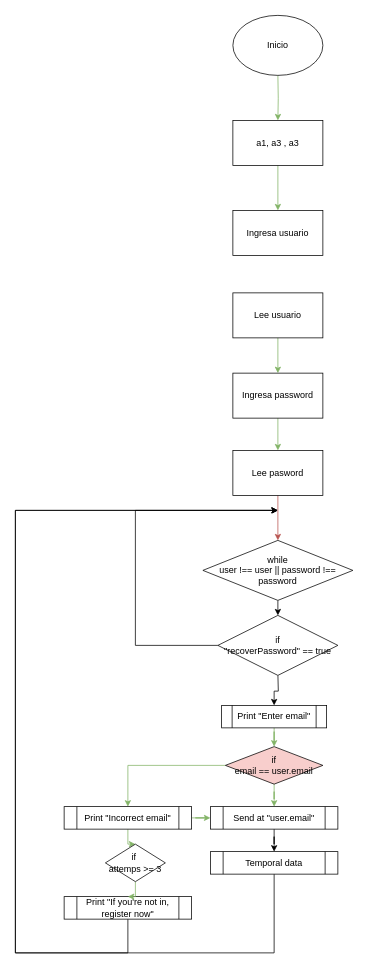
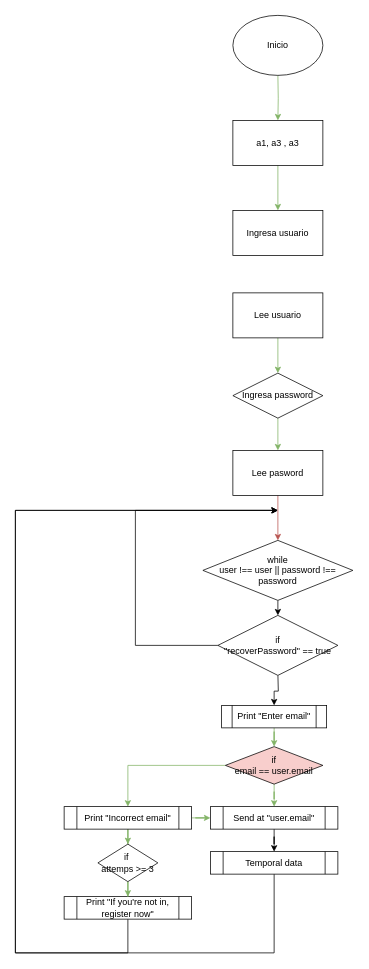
node "Ingresa password": shape rectangle -> diamond
node "if attemps >= 3": moved (135, 863) -> (128, 863)
